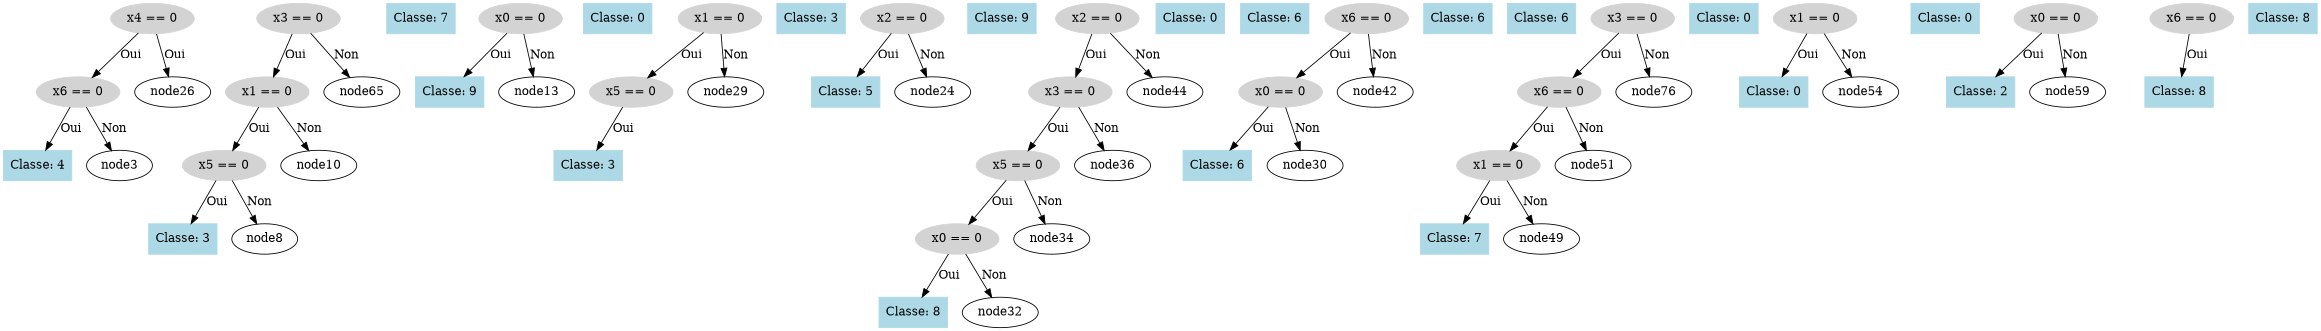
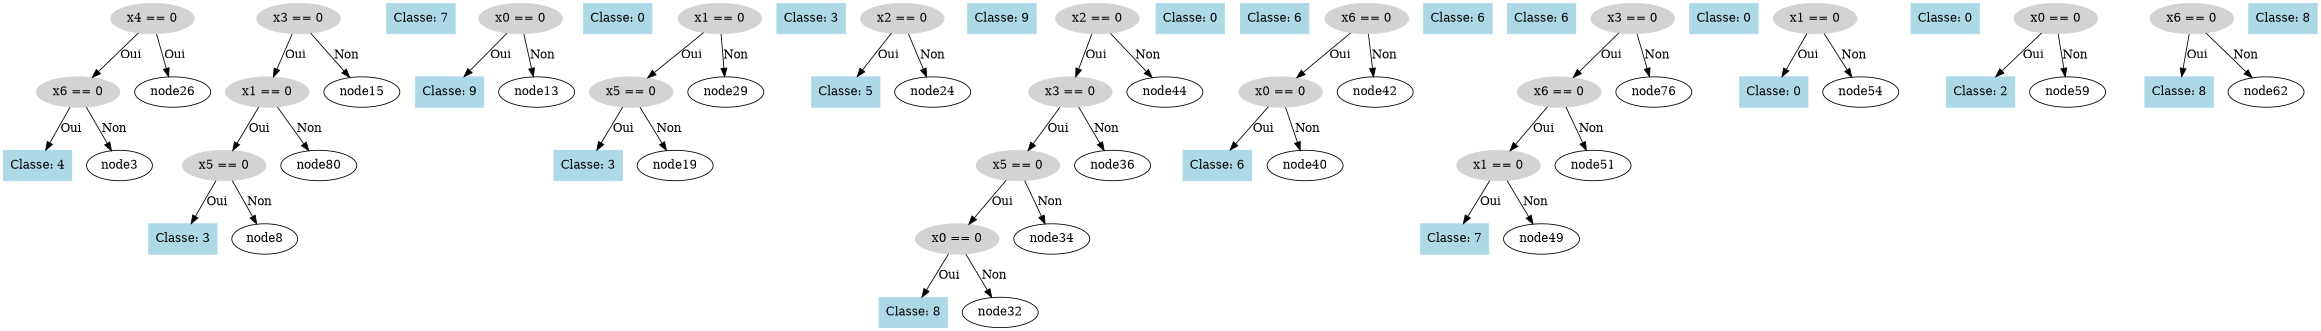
node "node65": label "node65" -> "node15"
node "node62": added
node "node10": label "node10" -> "node80"
node "node19": added
node "node30": label "node30" -> "node40"
